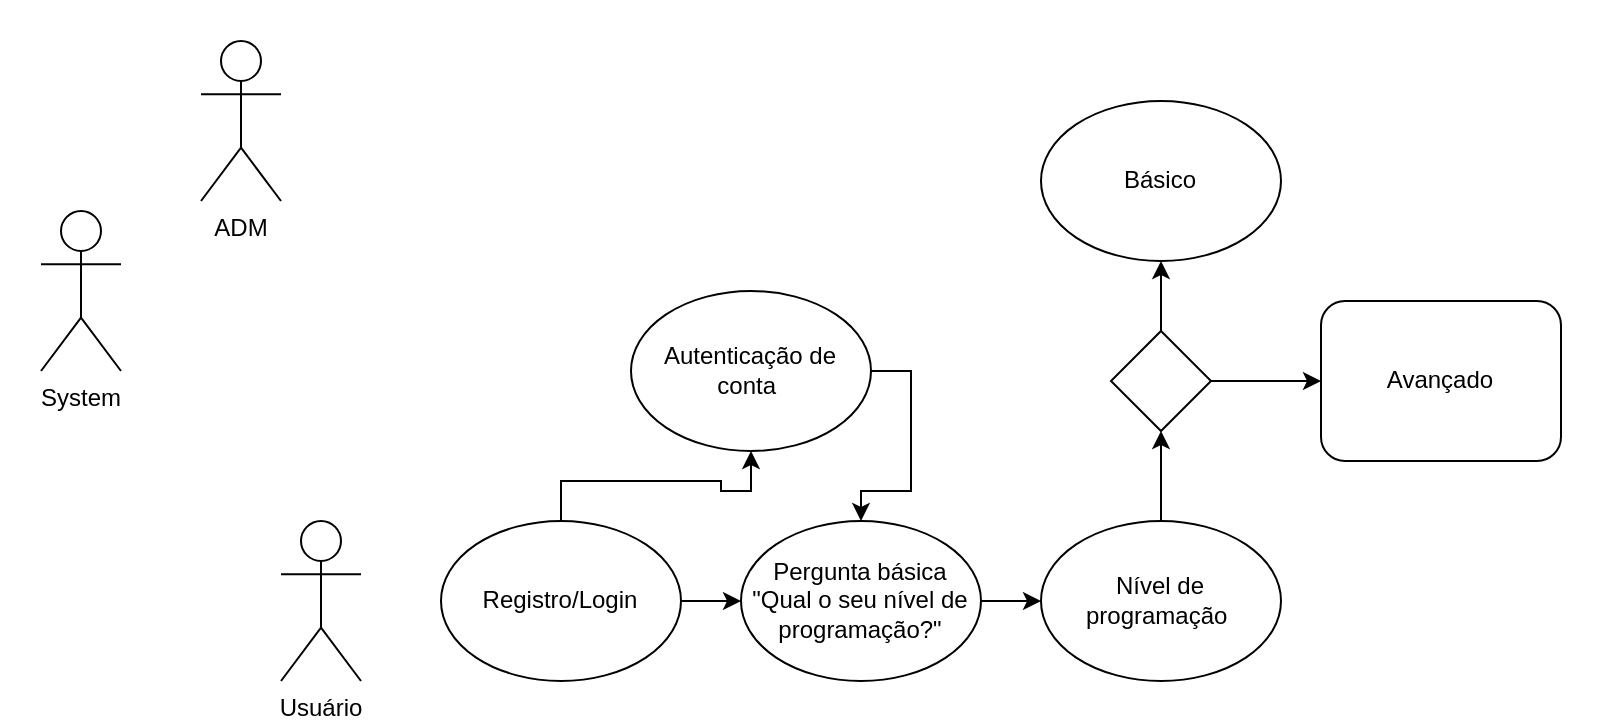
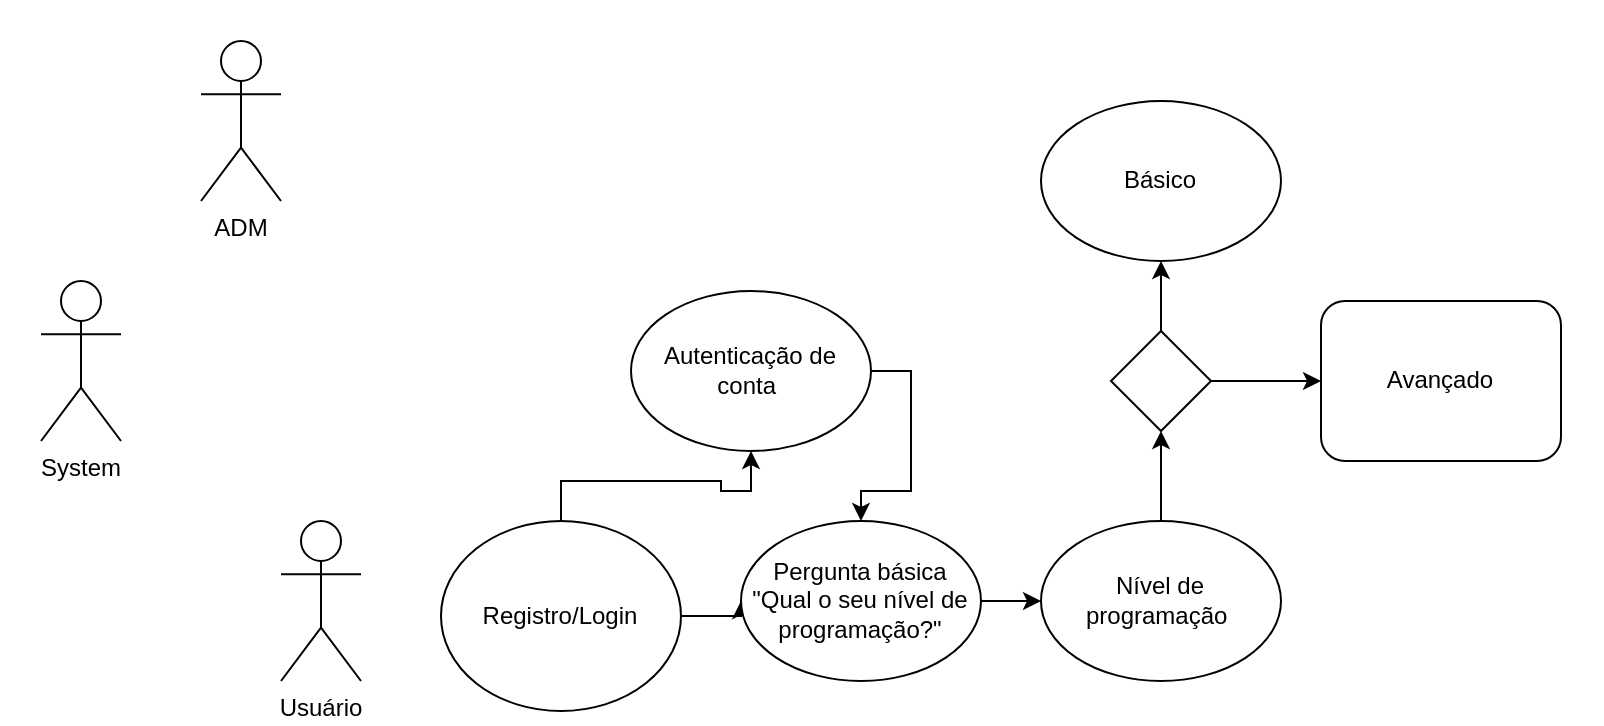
node "System": moved (81, 291) -> (81, 361)
node "Registro/Login": size 240x160 -> 240x190
